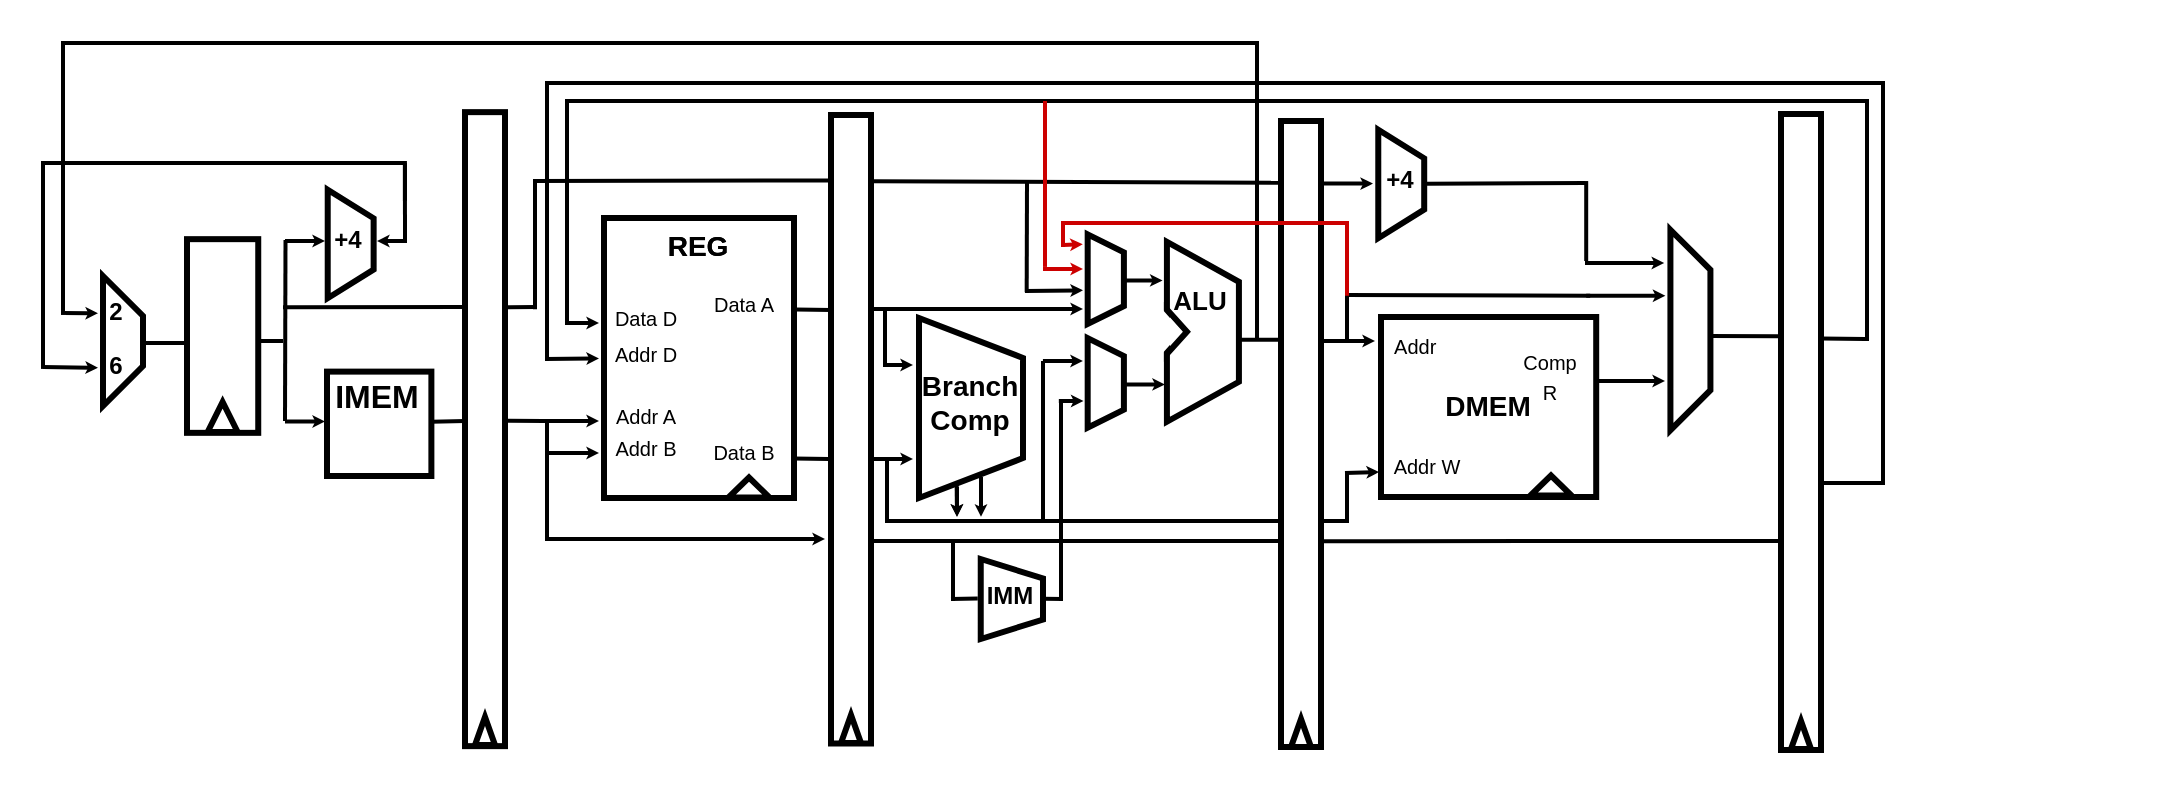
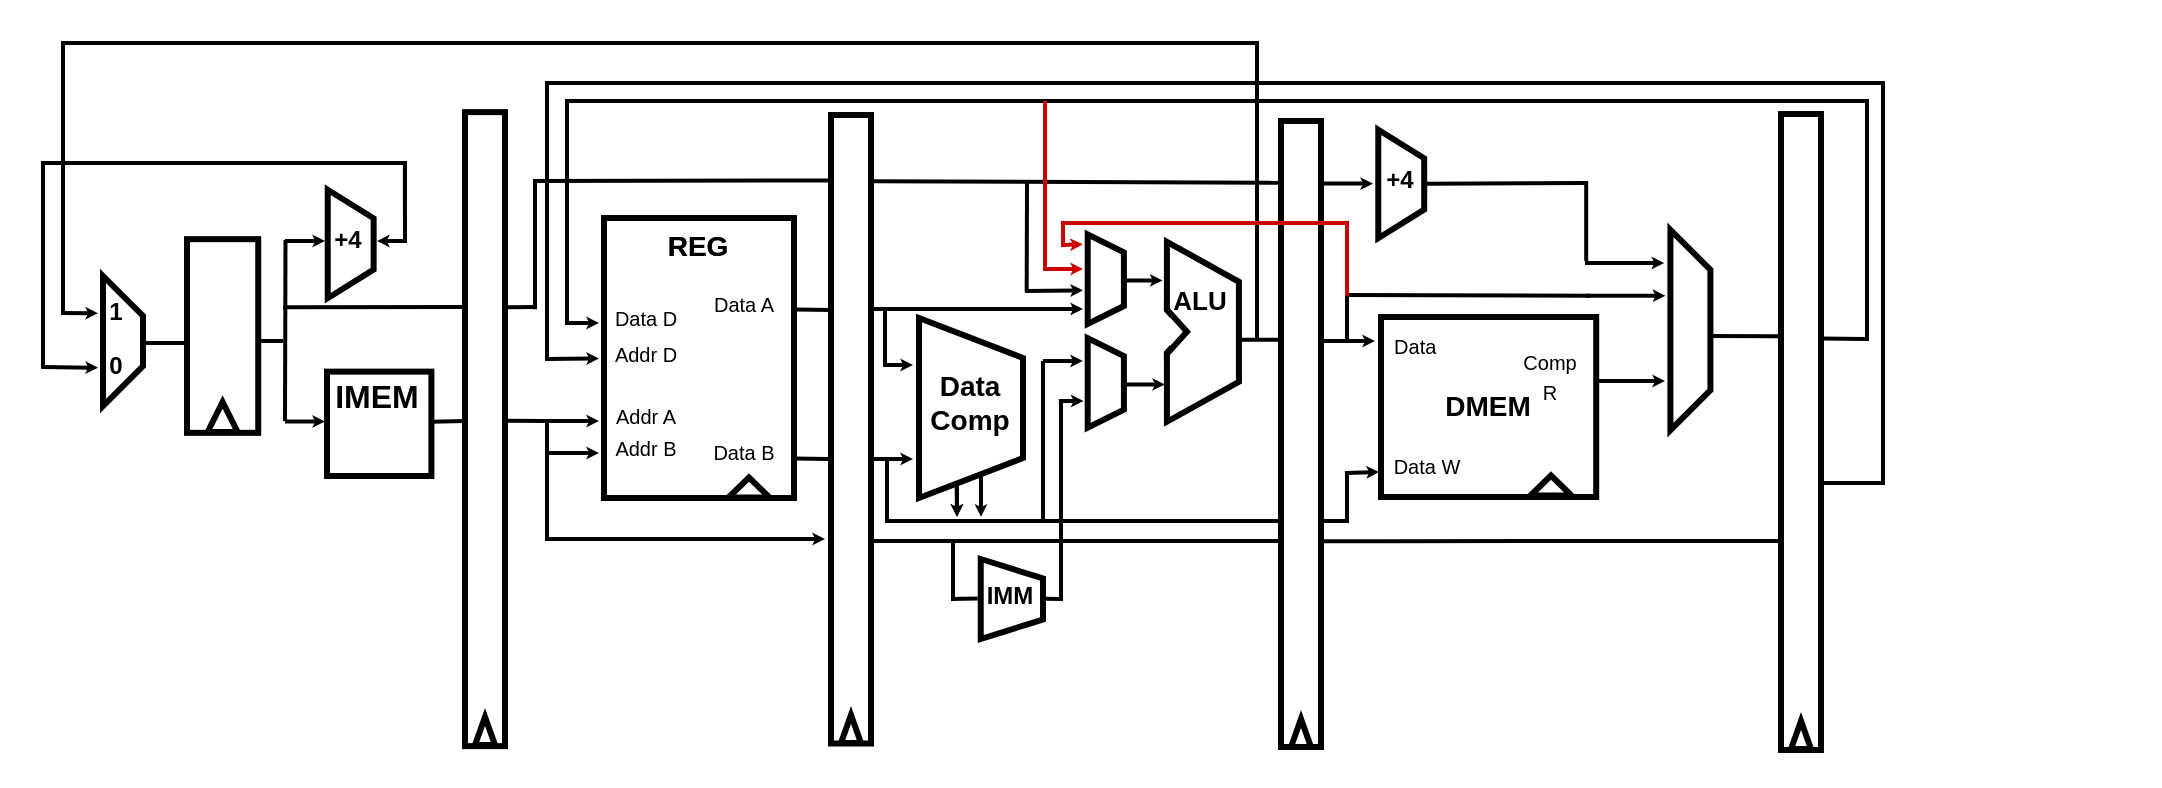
node "2": label "2" -> "1"
node "Addr": label "Addr" -> "Data"
node "6": label "6" -> "0"
node "Branch Comp": label "Branch Comp" -> "Data Comp"
node "Addr W": label "Addr W" -> "Data W"
